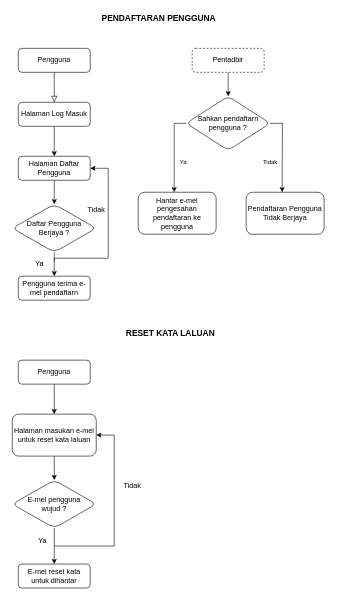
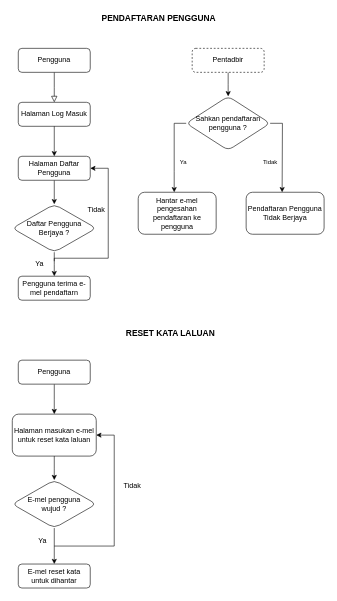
node "Sahkan pendaftarn pengguna ?": label "Sahkan pendaftarn pengguna ?" -> "Sahkan pendaftaran pengguna ?"
